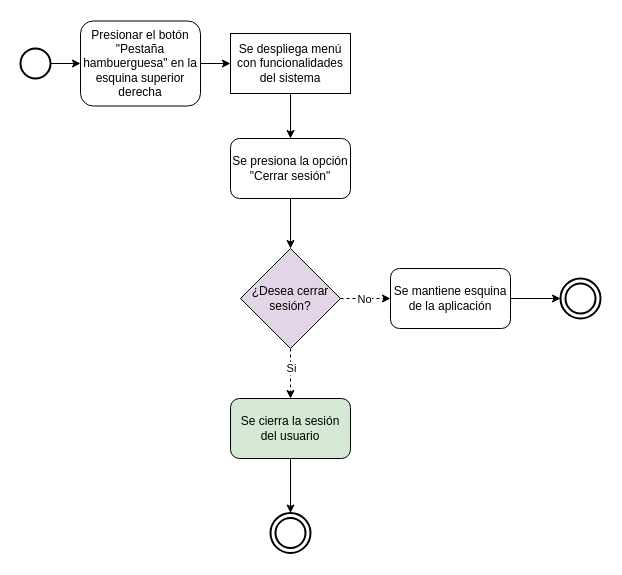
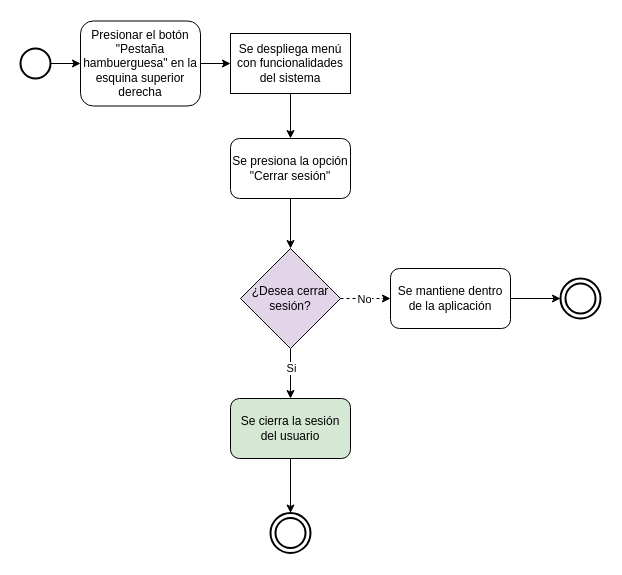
node "Se mantiene esquina de la aplicación": label "Se mantiene esquina de la aplicación" -> "Se mantiene dentro de la aplicación"
edge "¿Desea cerrar sesión?" -> "Se cierra la sesión del usuario": style dashed -> solid
